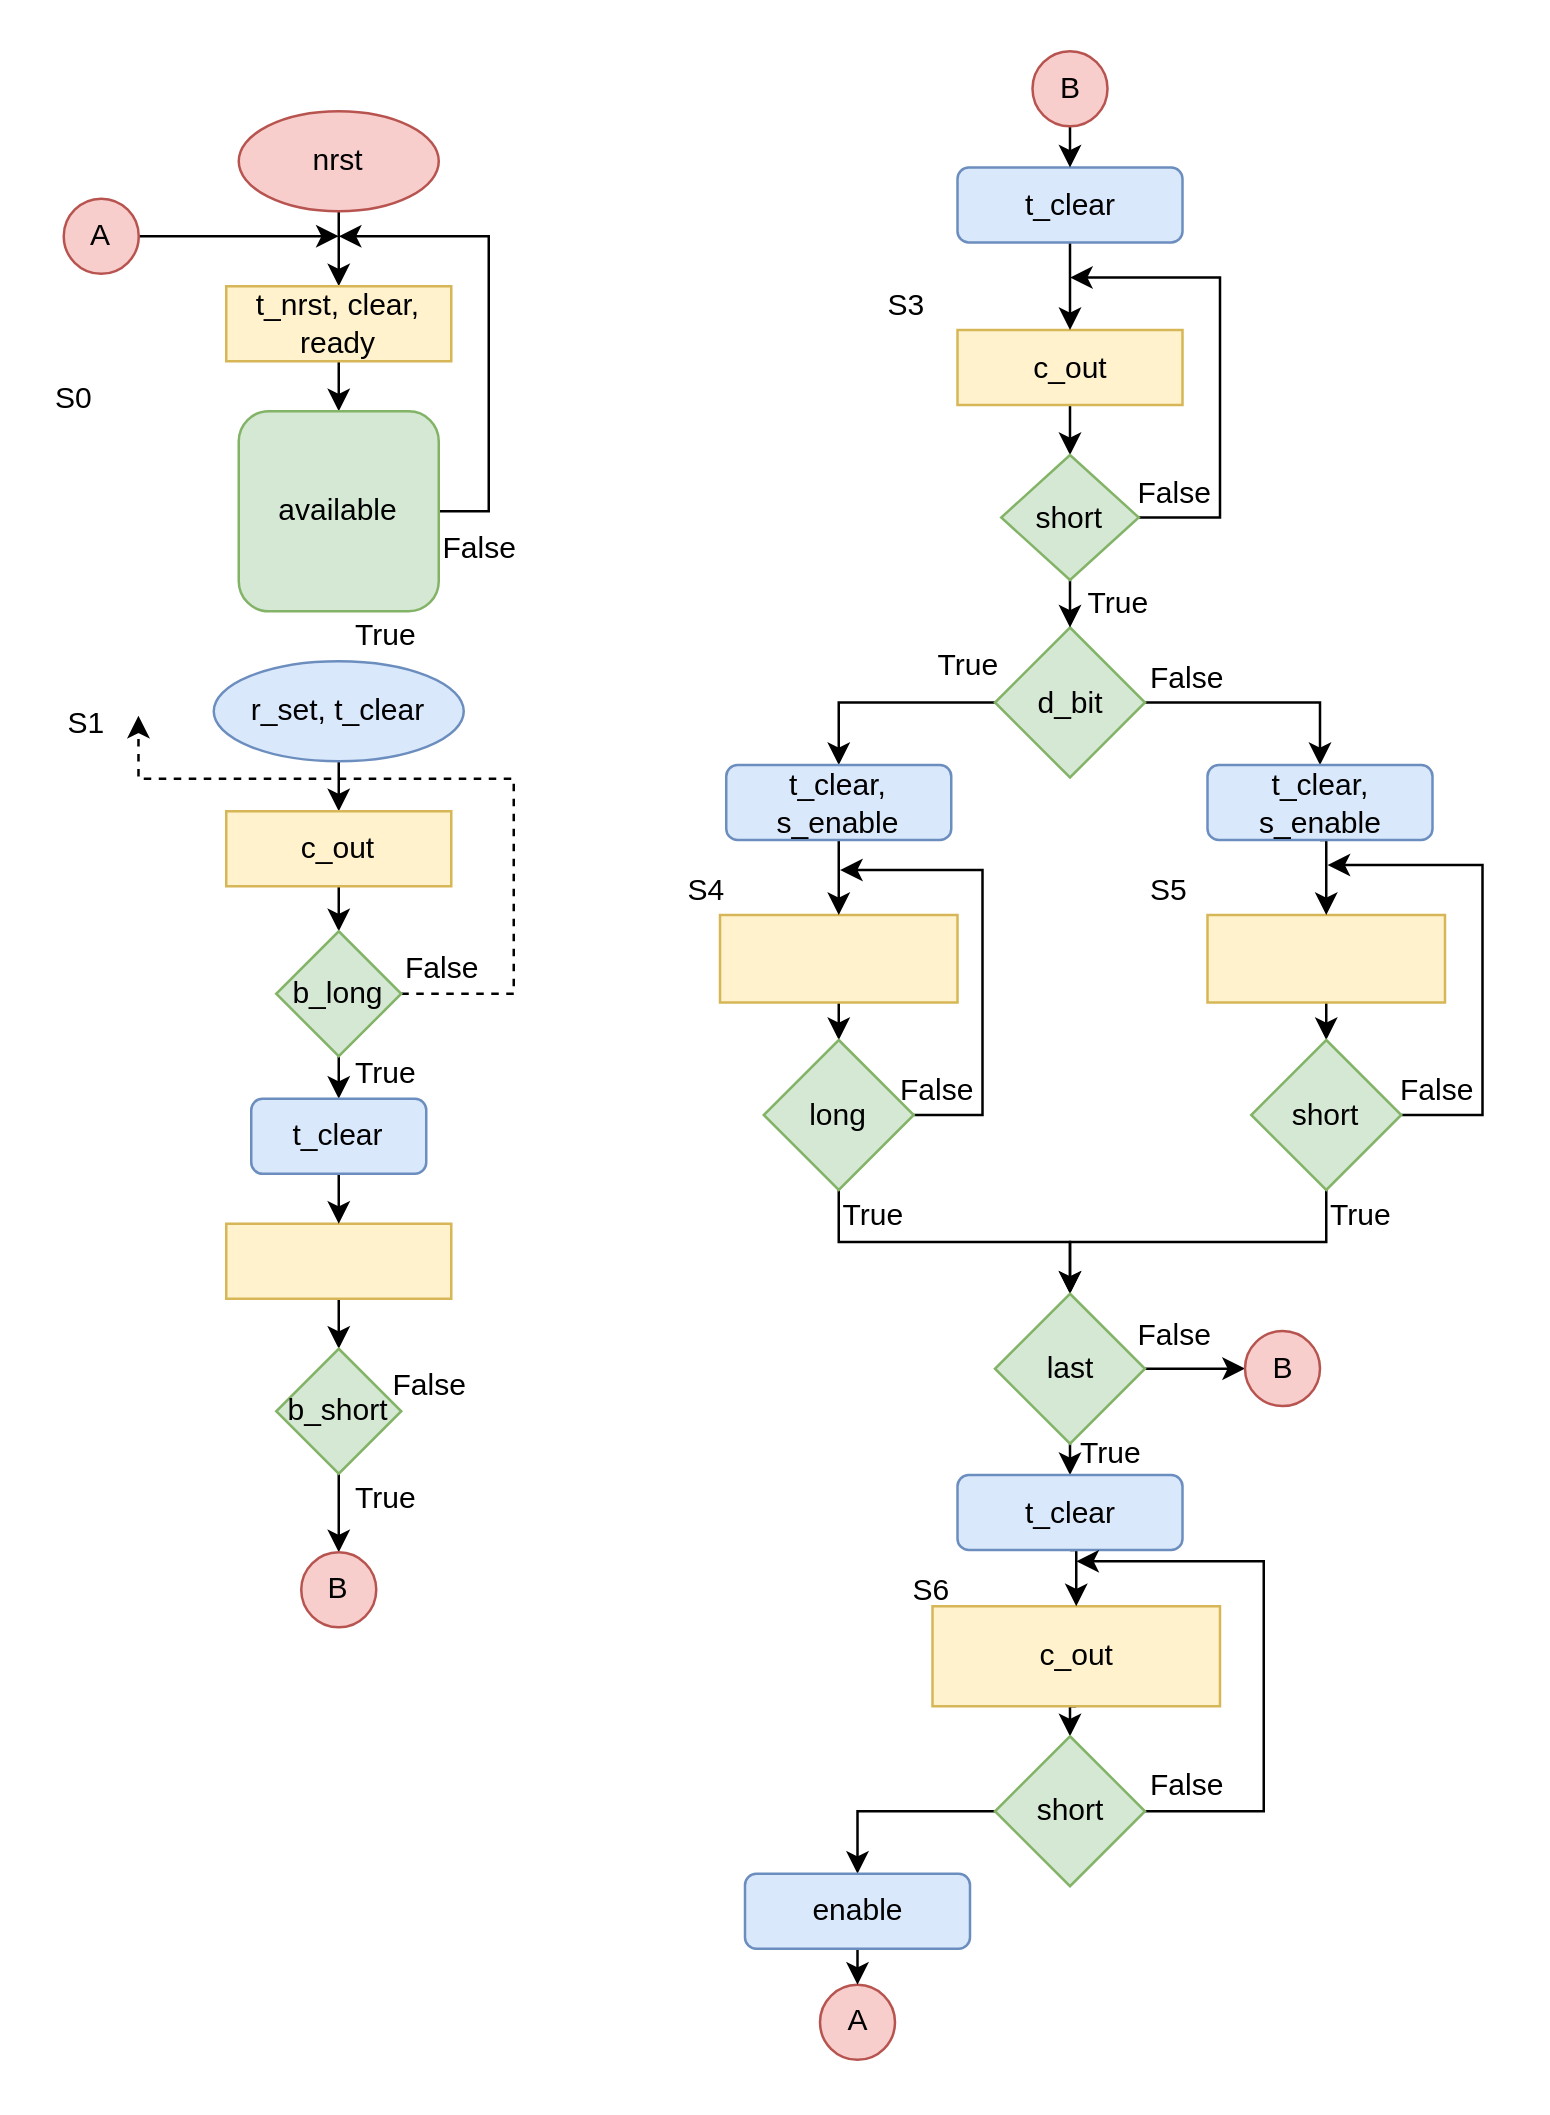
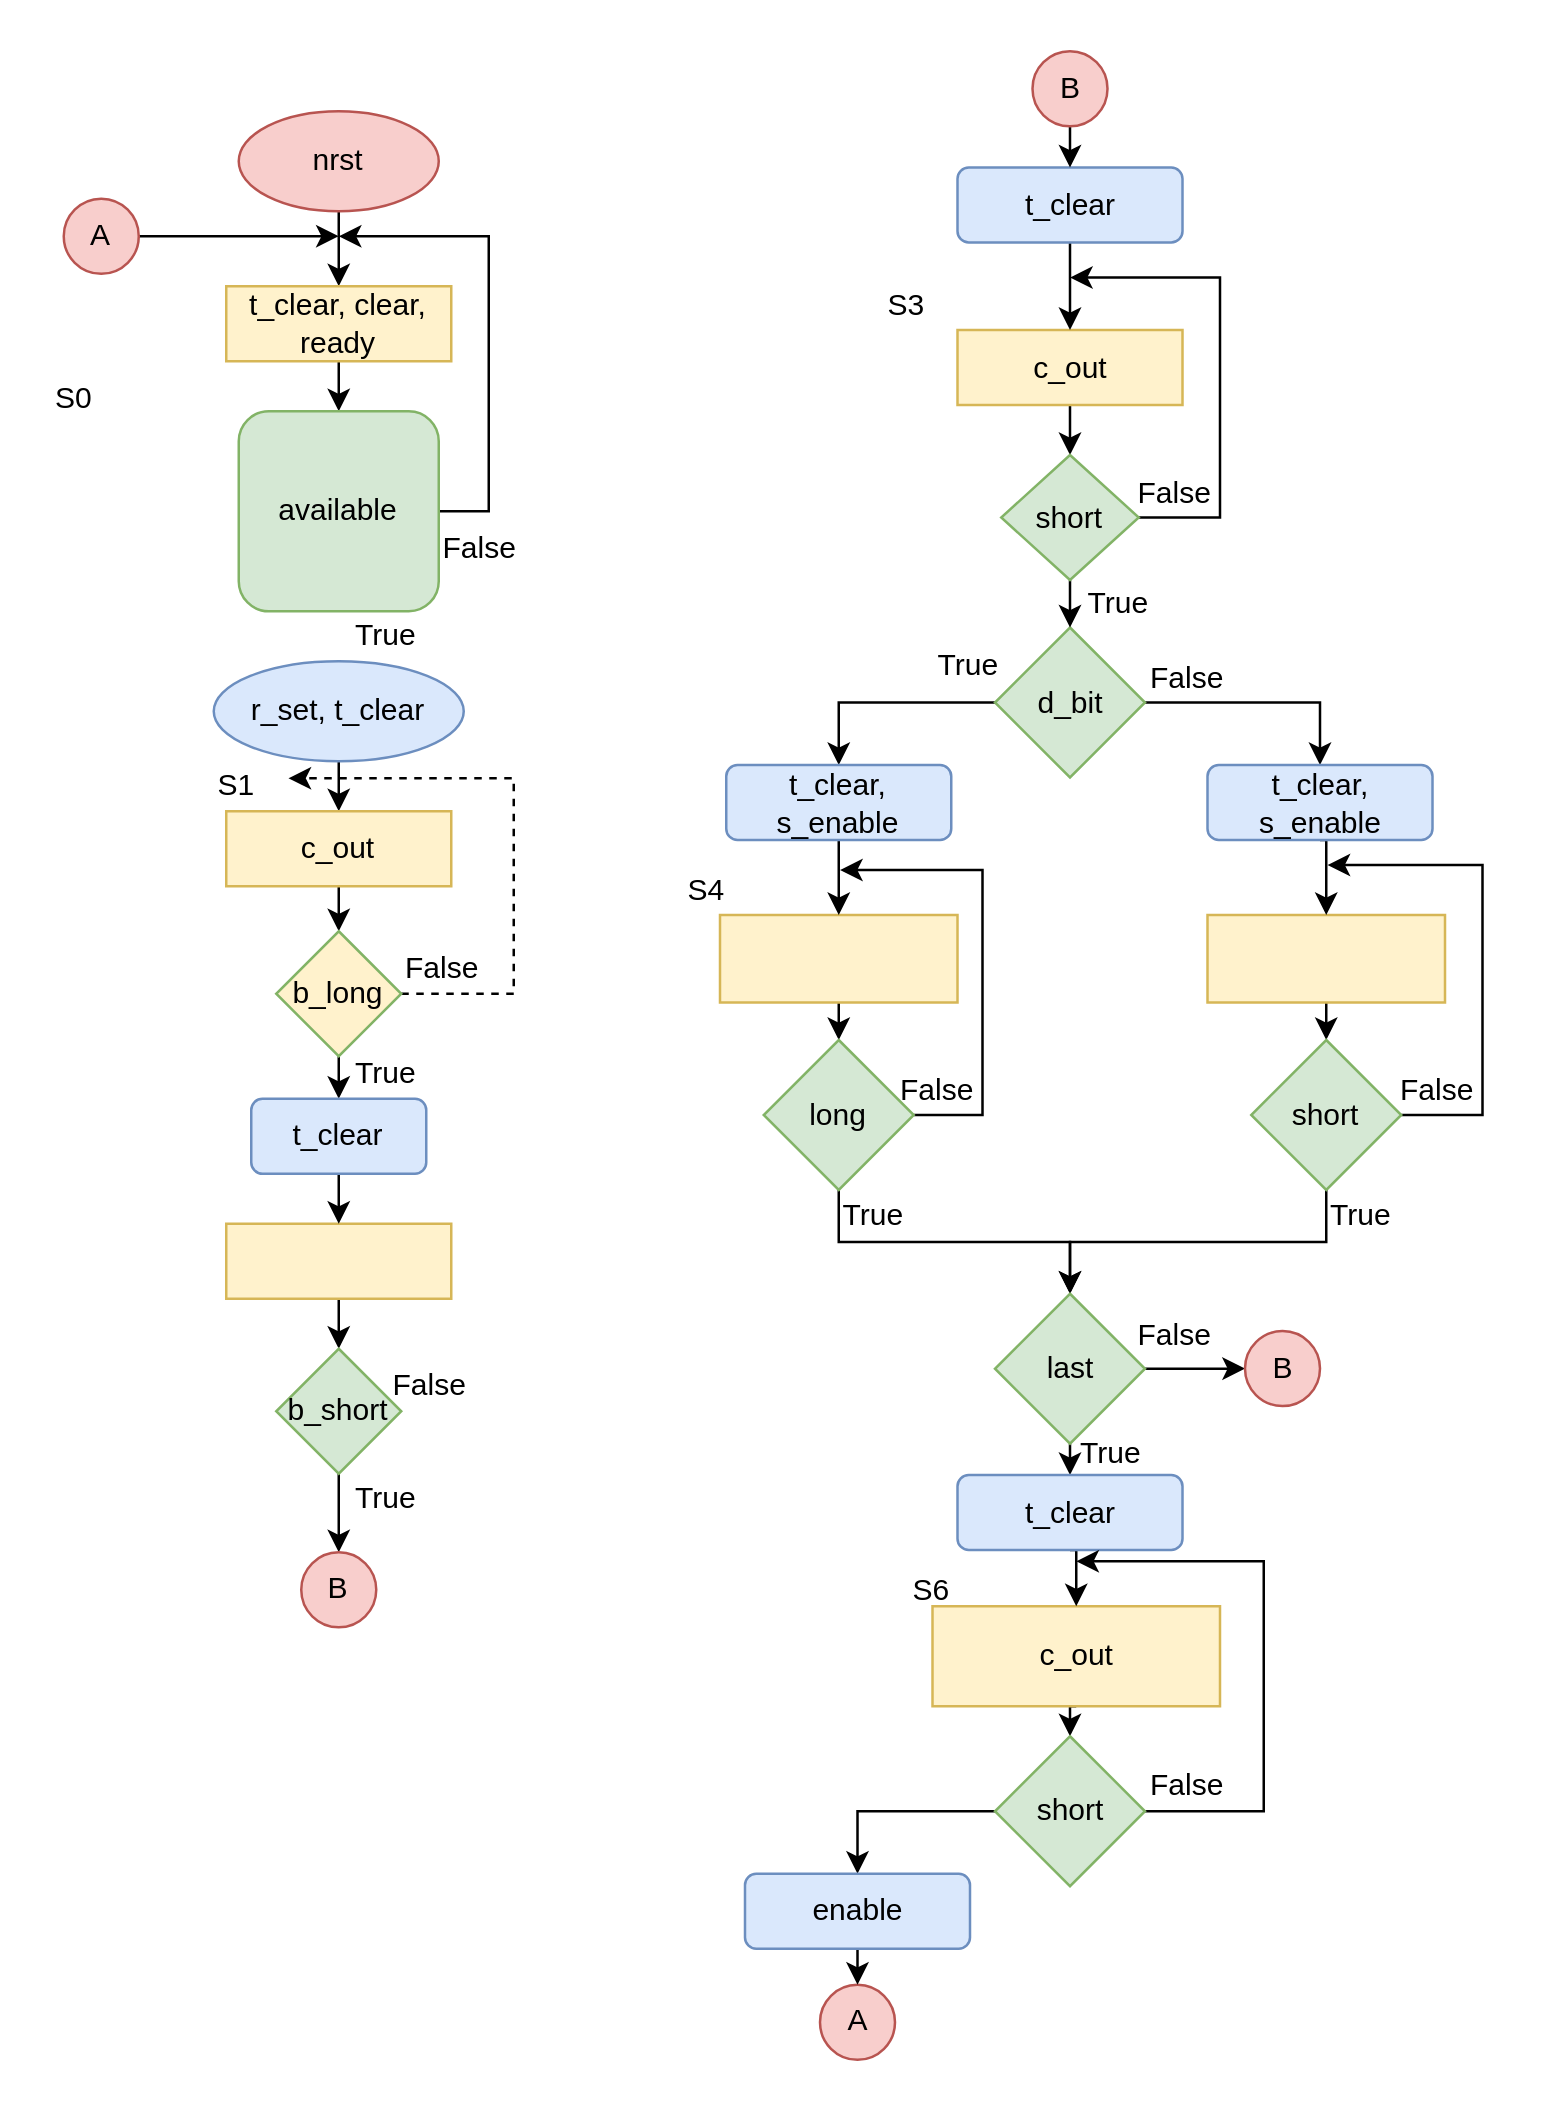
node "t_nrst, clear, ready": label "t_nrst, clear, ready" -> "t_clear, clear, ready"
node "S1": moved (101, 724) -> (251, 786)
node "S5": removed
node "b_long": fillcolor #d5e8d4 -> #fff2cc
